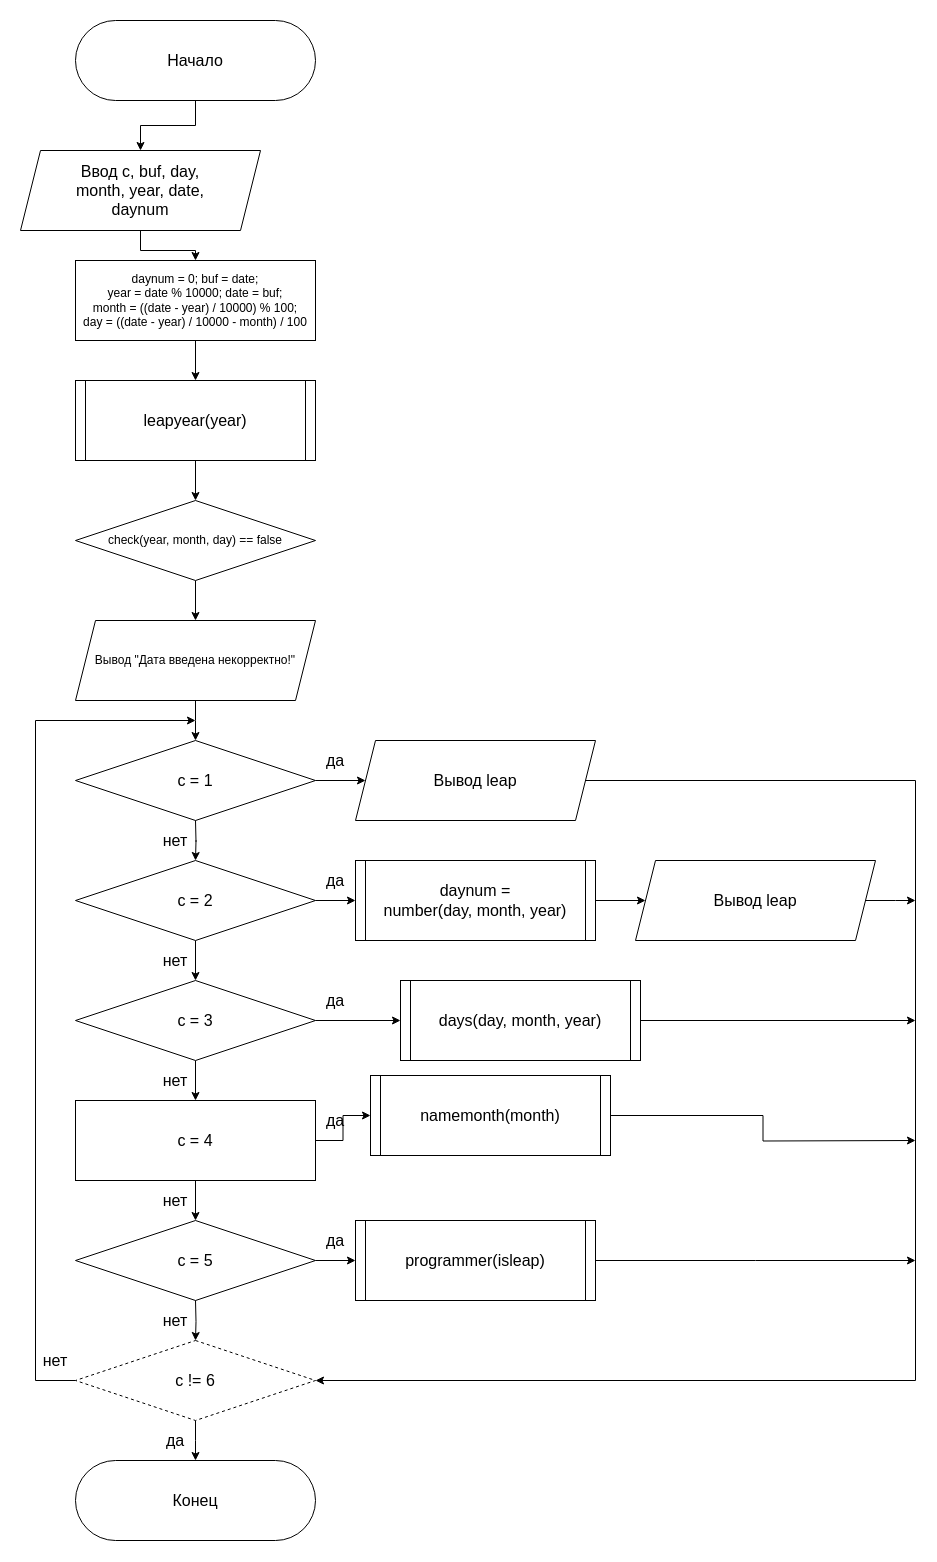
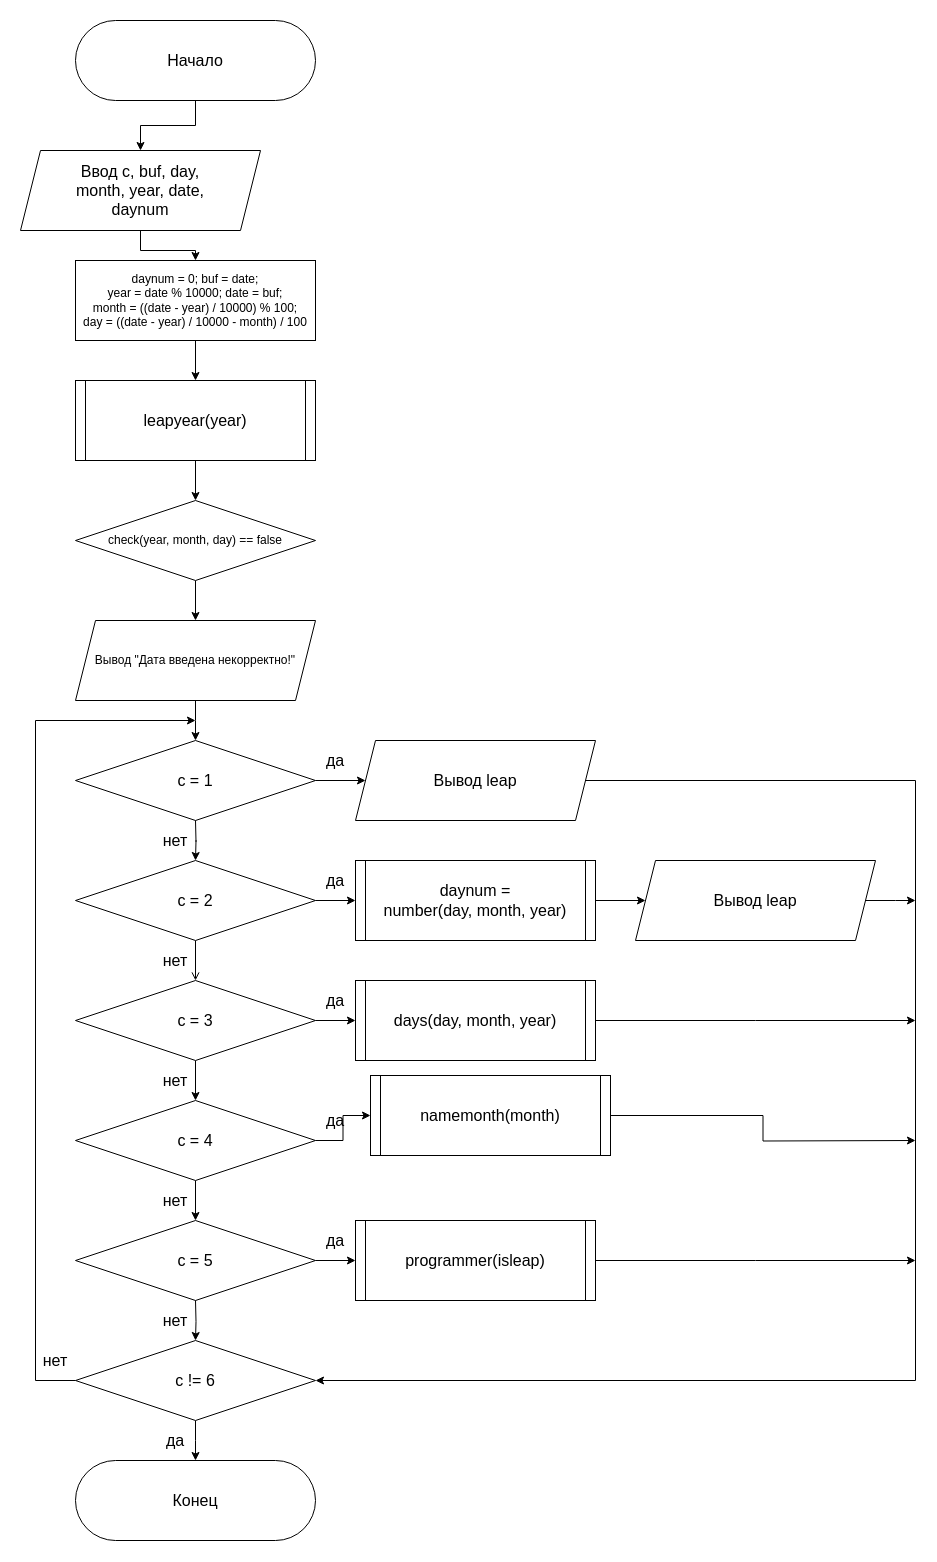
edge "c = 2" -> "c = 3": arrowhead classic -> open
node "days(day, month, year)": moved (521, 1021) -> (476, 1021)
node "c = 4": shape rectangle -> diamond
node "c != 6": style dashed -> solid
